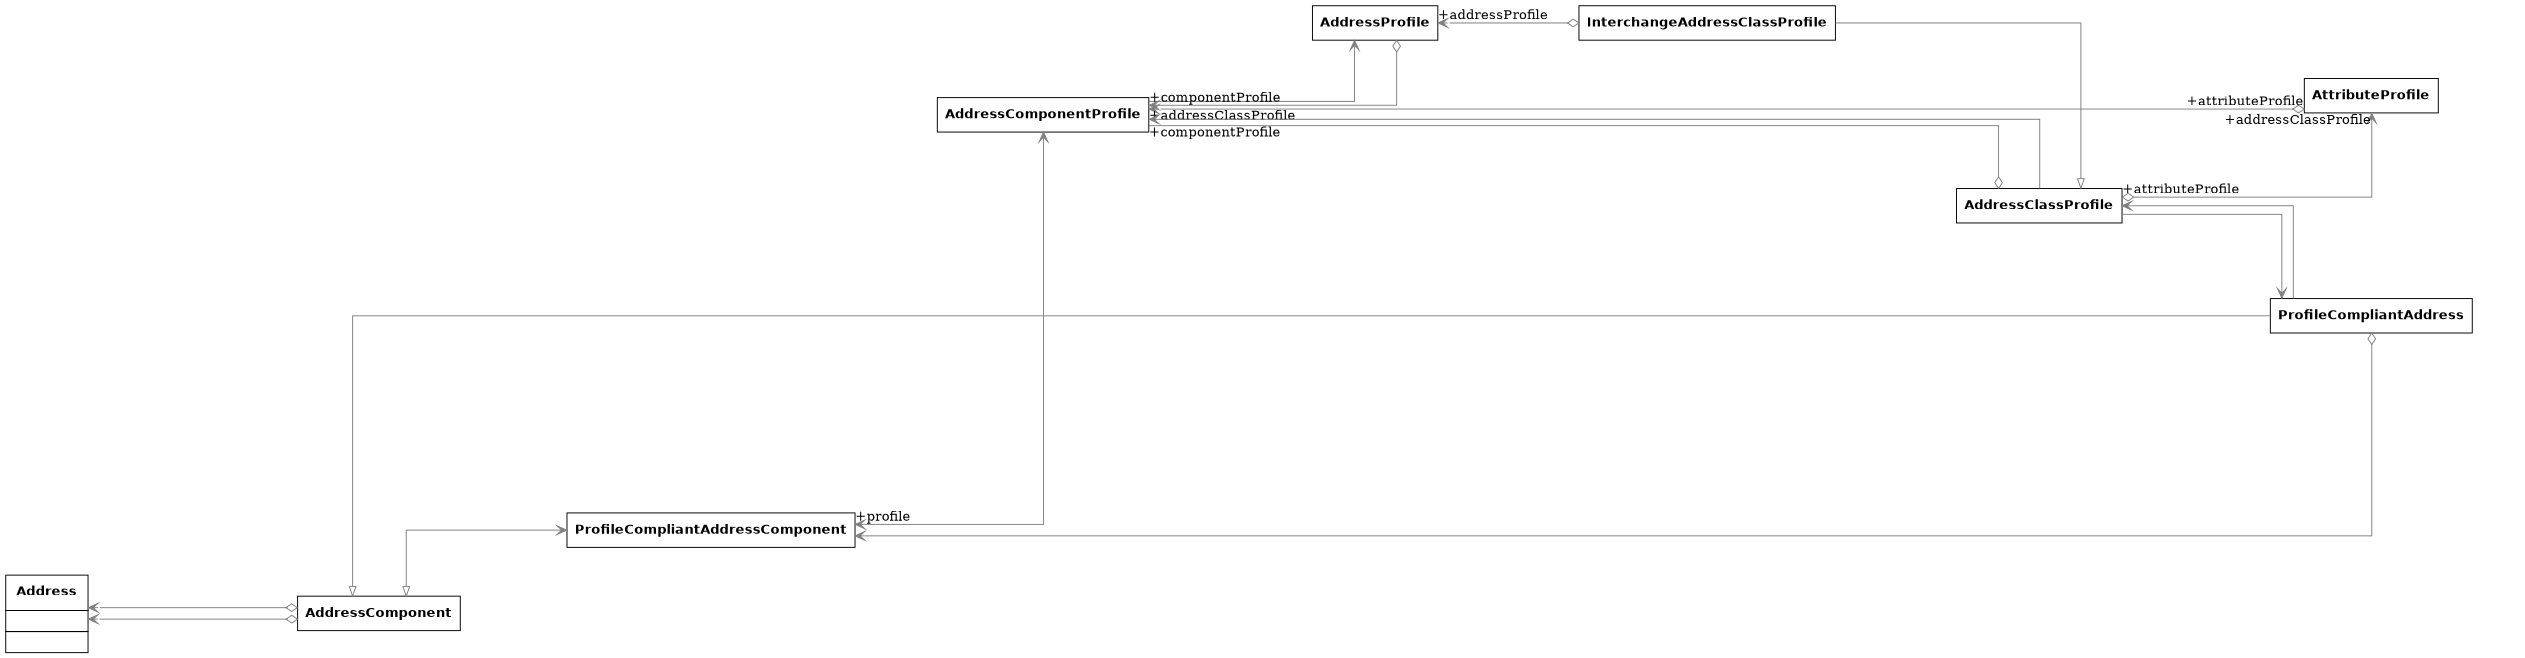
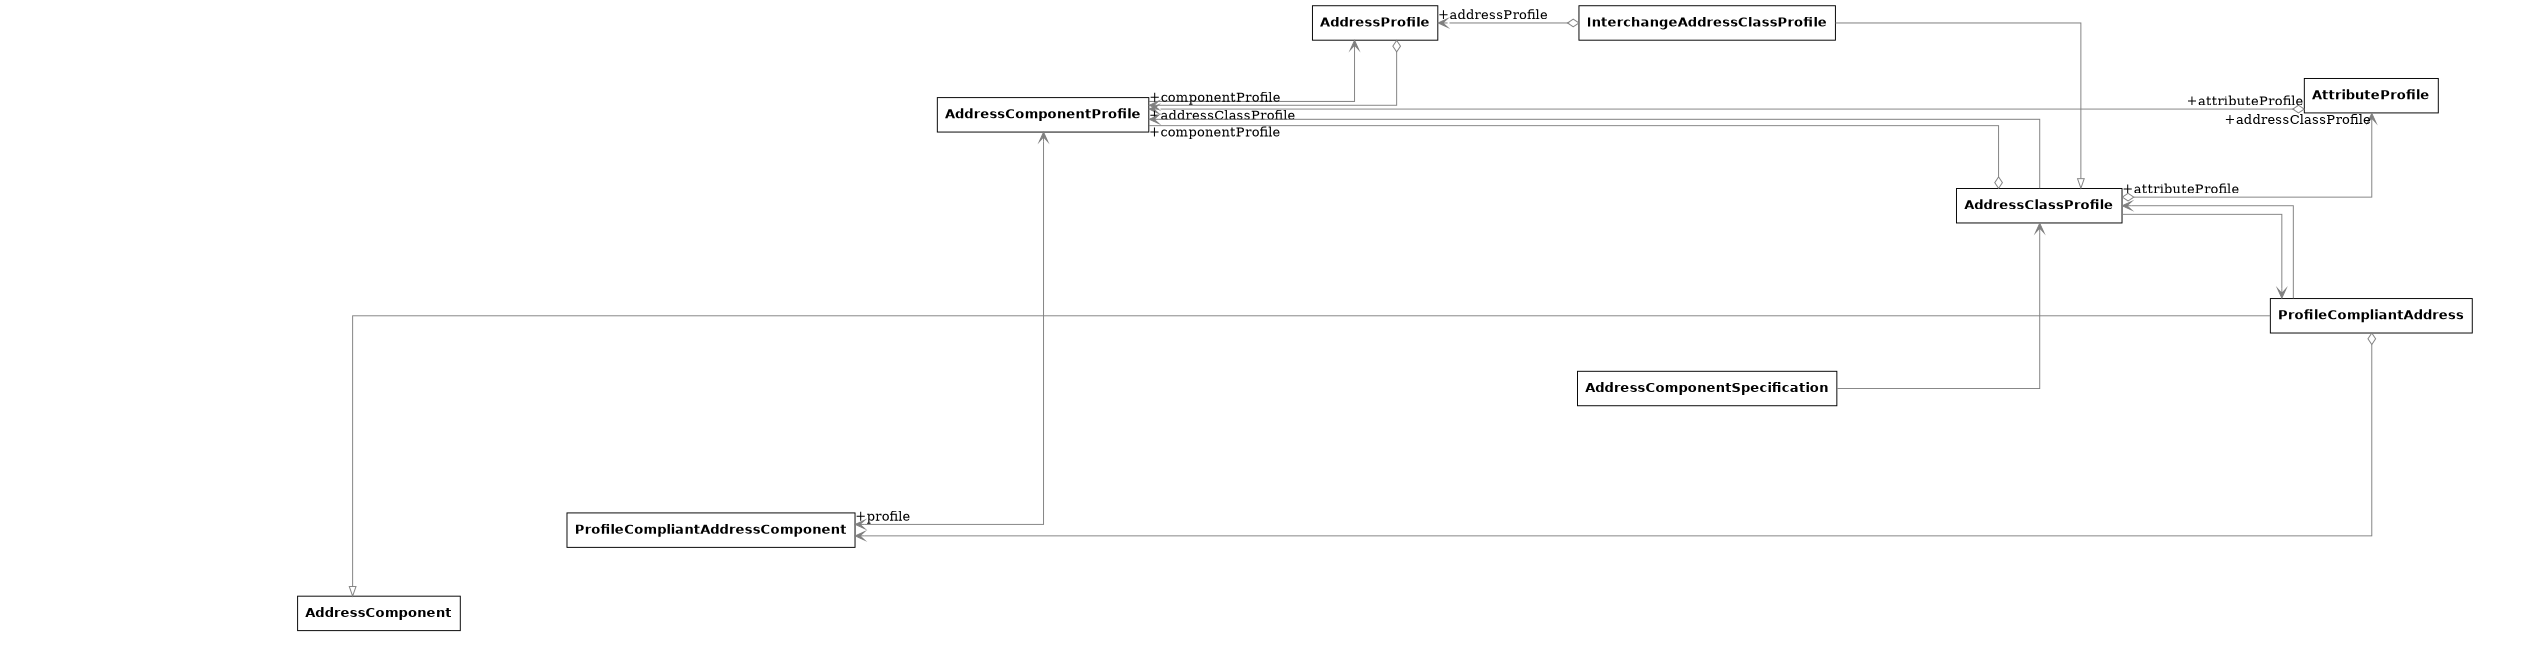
node "AddressComponentSpecification": added
edge "ProfileCompliantAddressComponent" -- "AddressComponent": removed
node "Address": removed
